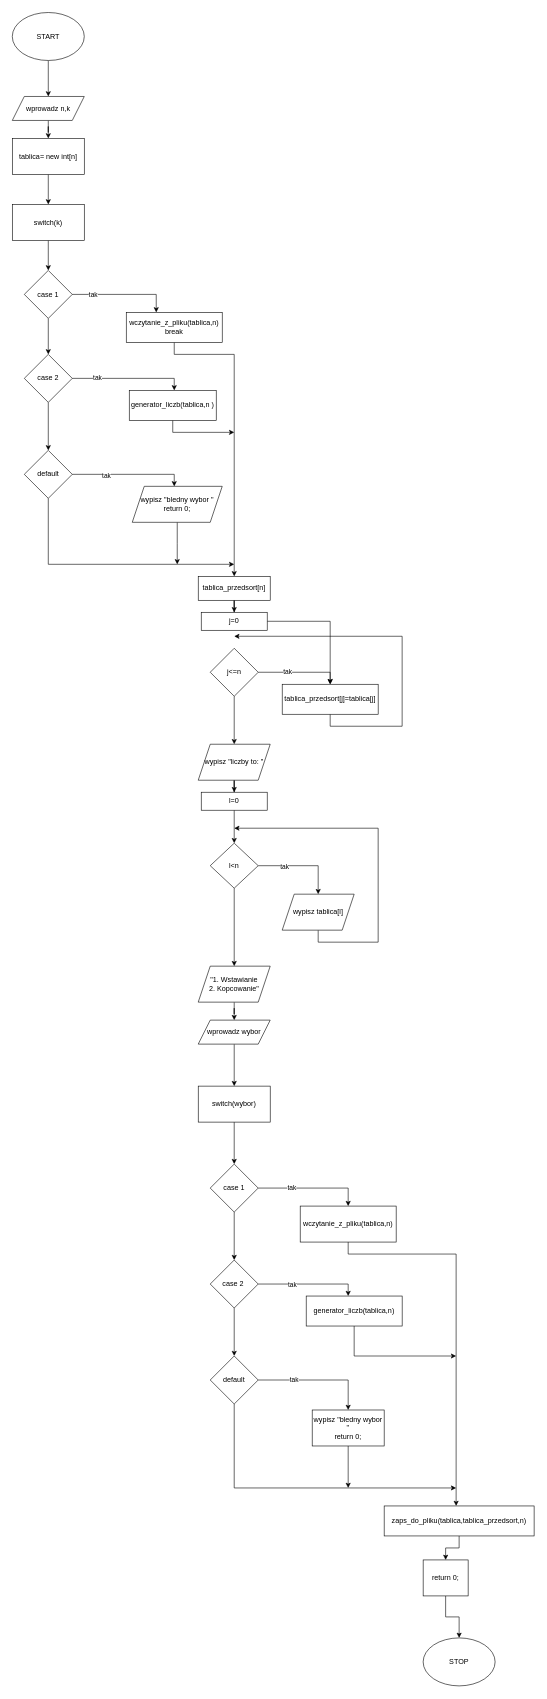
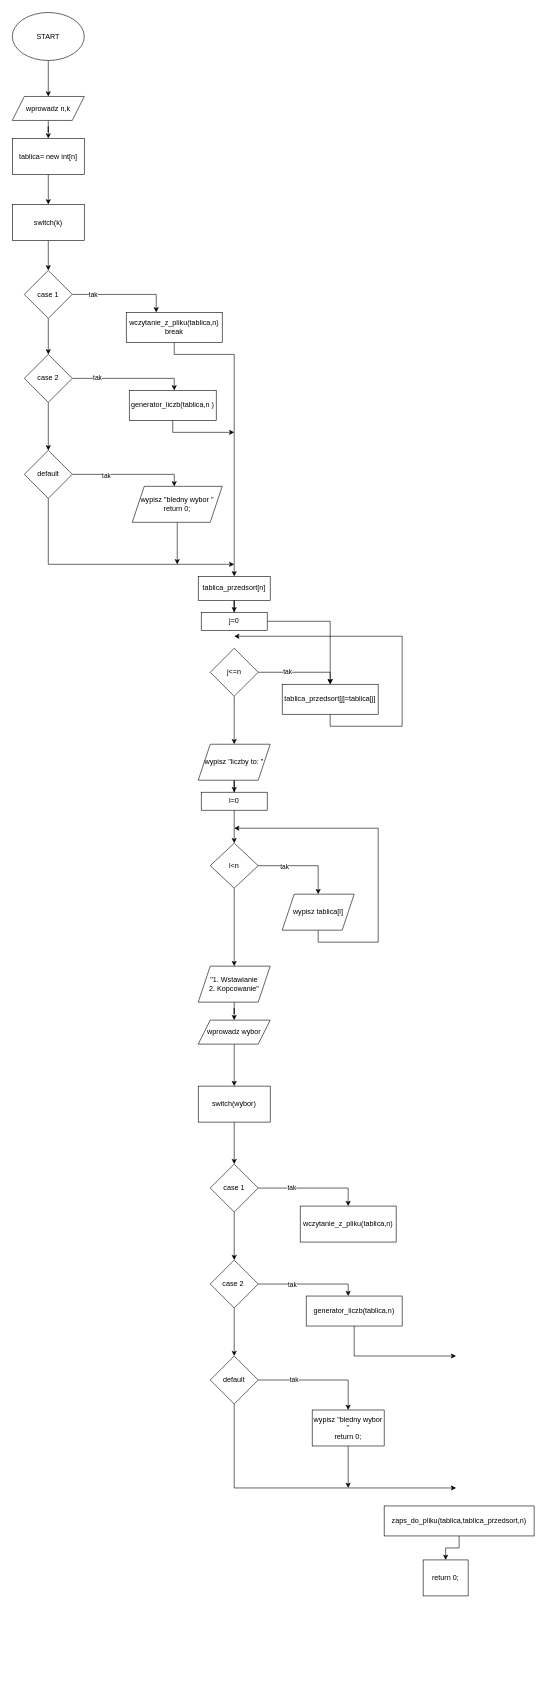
edge "wczytanie_z_pliku(tablica,n)" -> "zaps_do_pliku(tablica,tablica_przedsort,n)": removed
edge "return 0;" -> "STOP": removed
node "STOP": removed
